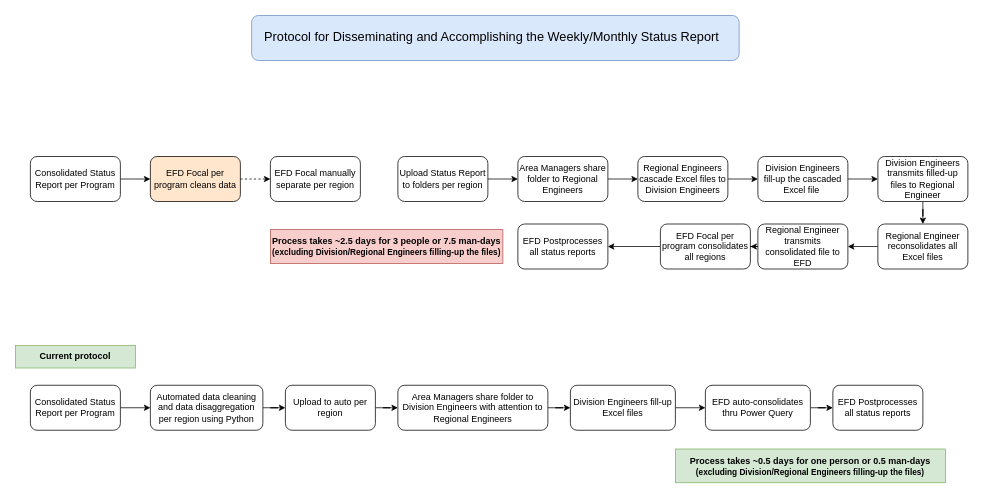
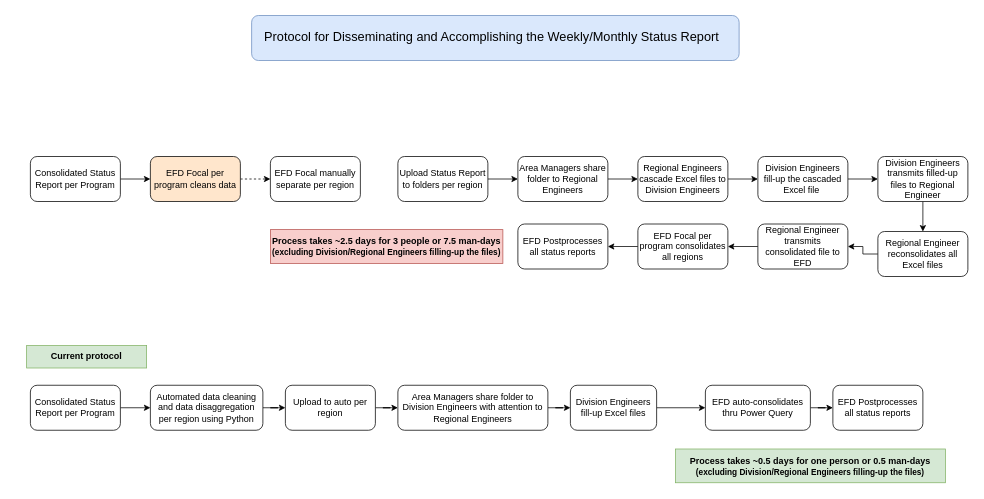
node "EFD Focal per program consolidates all regions": moved (705, 246) -> (683, 246)
node "Regional Engineer reconsolidates all Excel files": moved (923, 246) -> (923, 254)
node "Current protocol": moved (75, 357) -> (87, 357)
node "Division Engineers fill-up Excel files": size 105x45 -> 86x45
